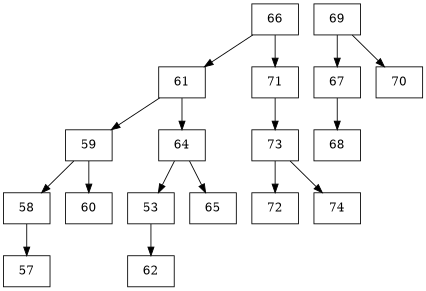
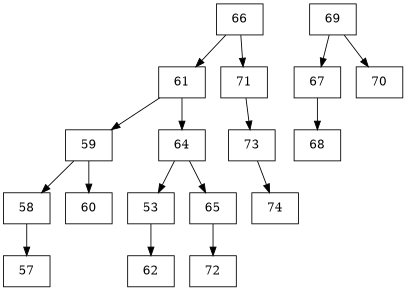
edge "73" -> "72": now "65" -> "72"
